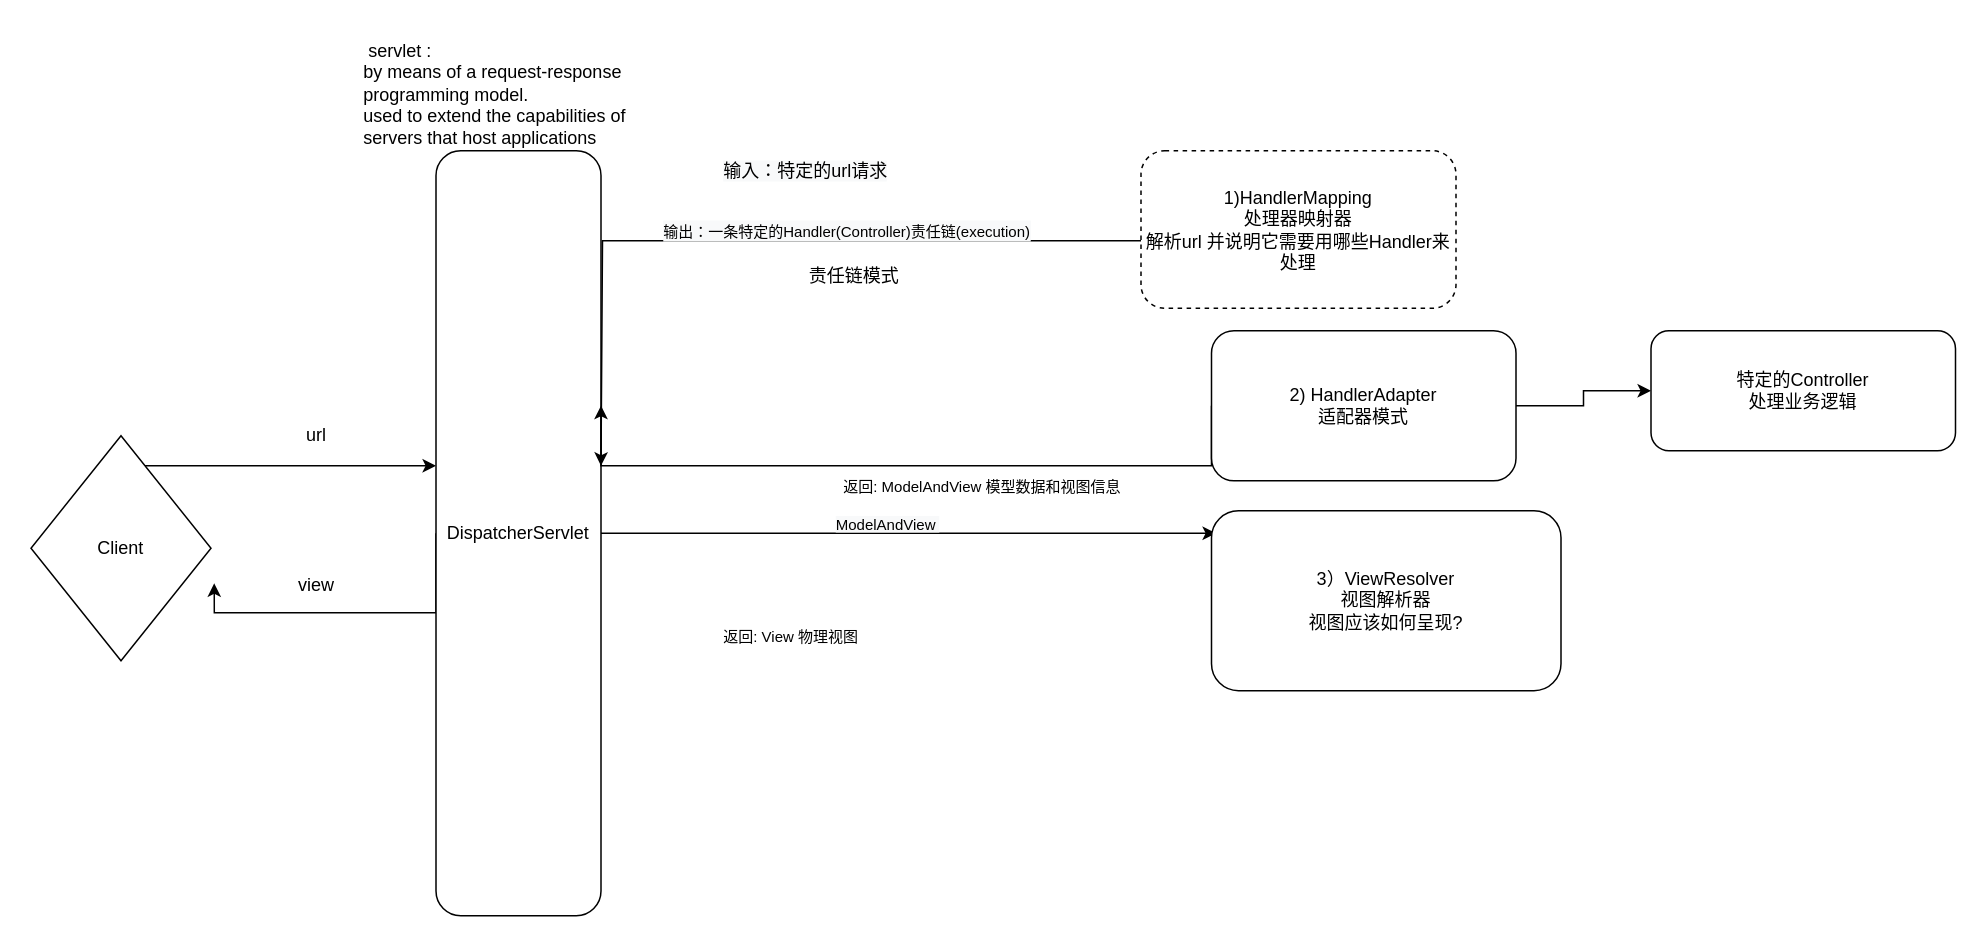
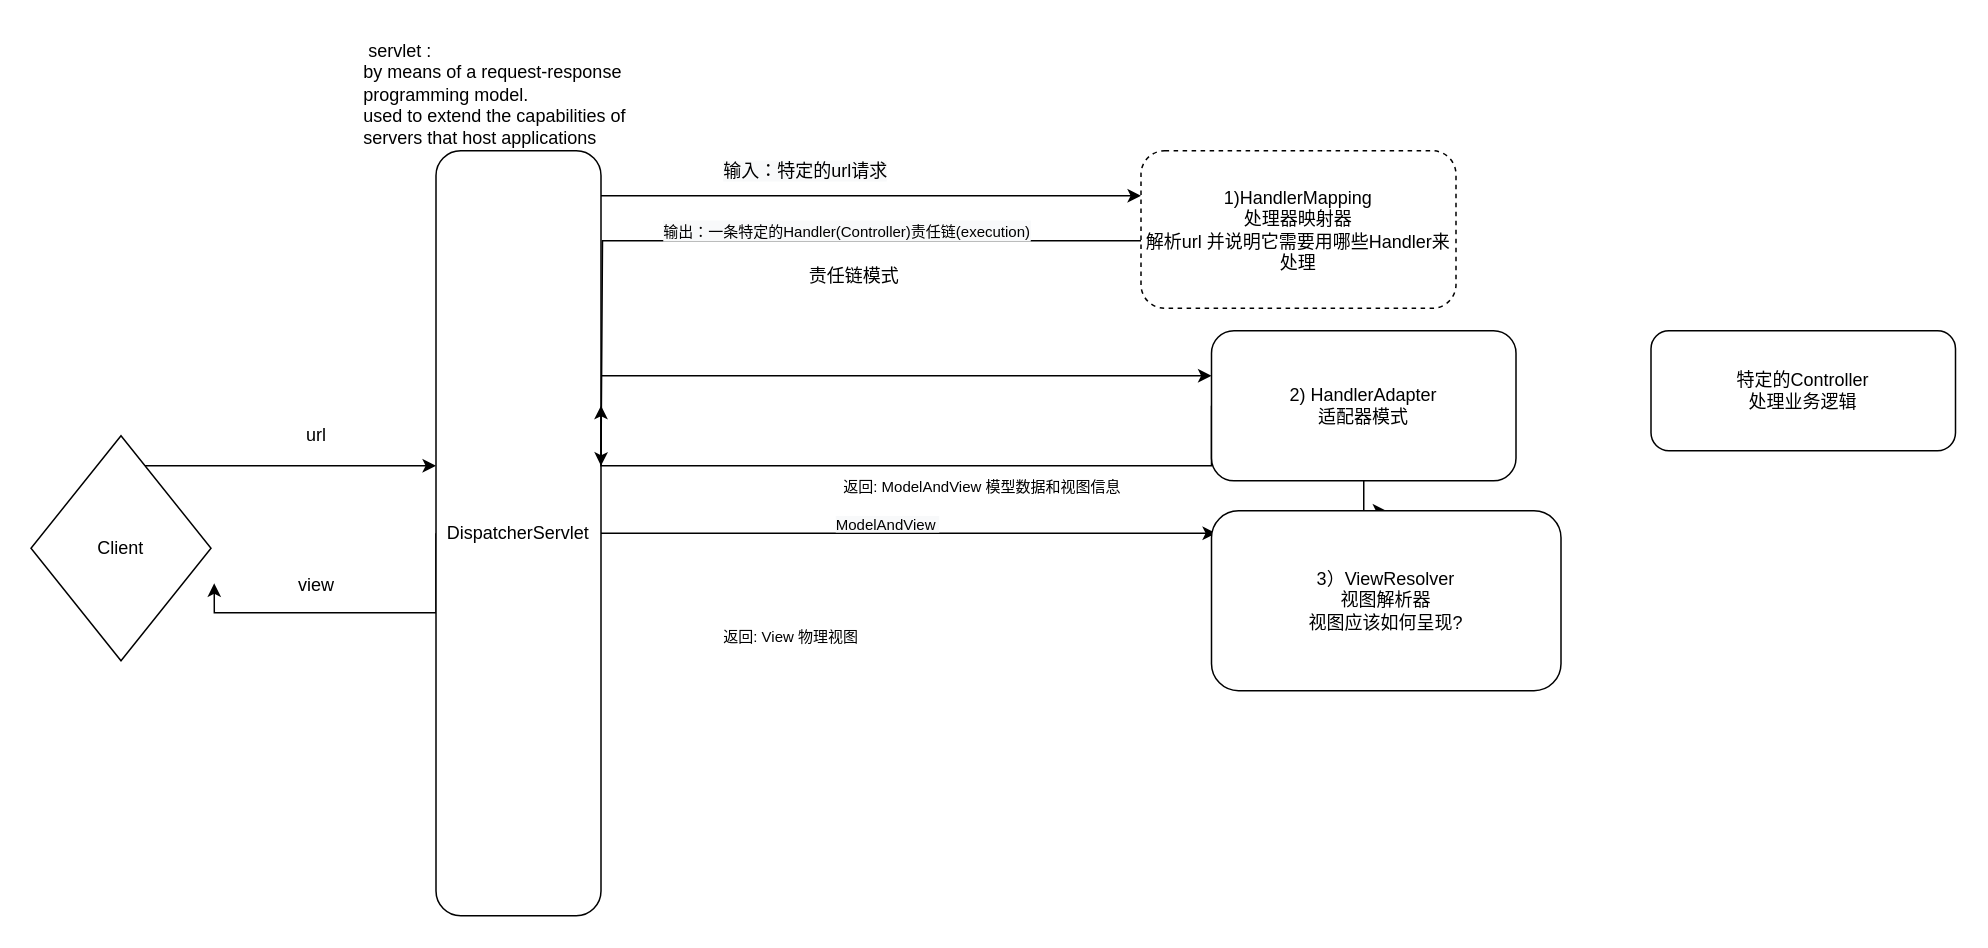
edge "DispatcherServlet" -> "1)HandlerMapping 处理器映射器 解析url 并说明它需要用哪些Handler来处理": added
edge "DispatcherServlet" -> "2) HandlerAdapter 适配器模式": added
edge "2) HandlerAdapter 适配器模式" -> "特定的Controller 处理业务逻辑": now "2) HandlerAdapter 适配器模式" -> "3）ViewResolver 视图解析器 视图应该如何呈现?"
